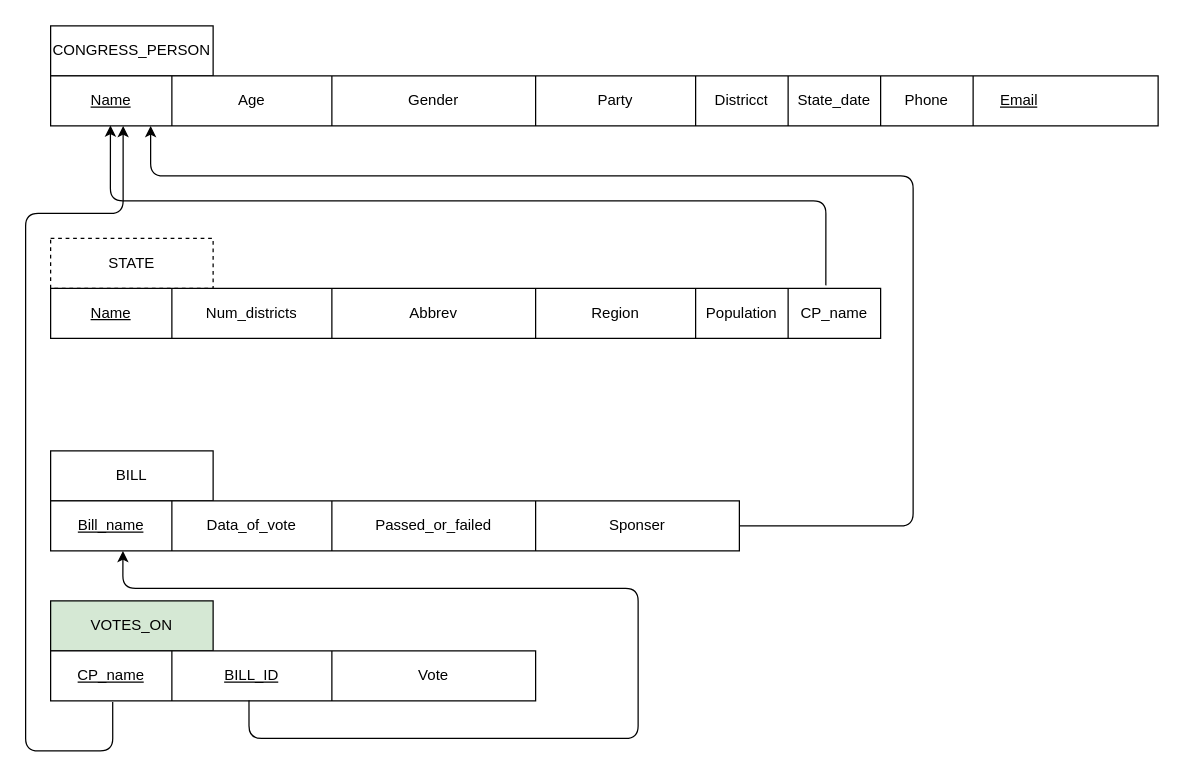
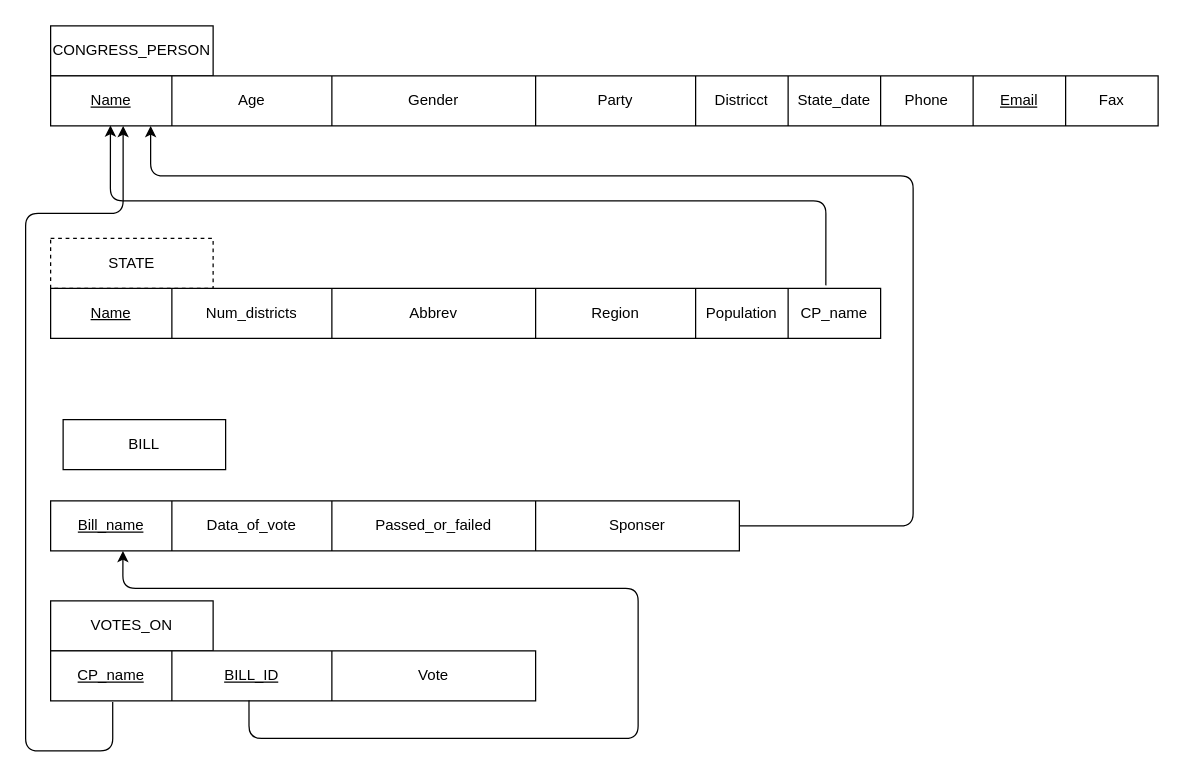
node "Fax": added
node "BILL": moved (132, 476) -> (144, 444)
node "VOTES_ON": fillcolor #d5e8d4 -> #ffffff
